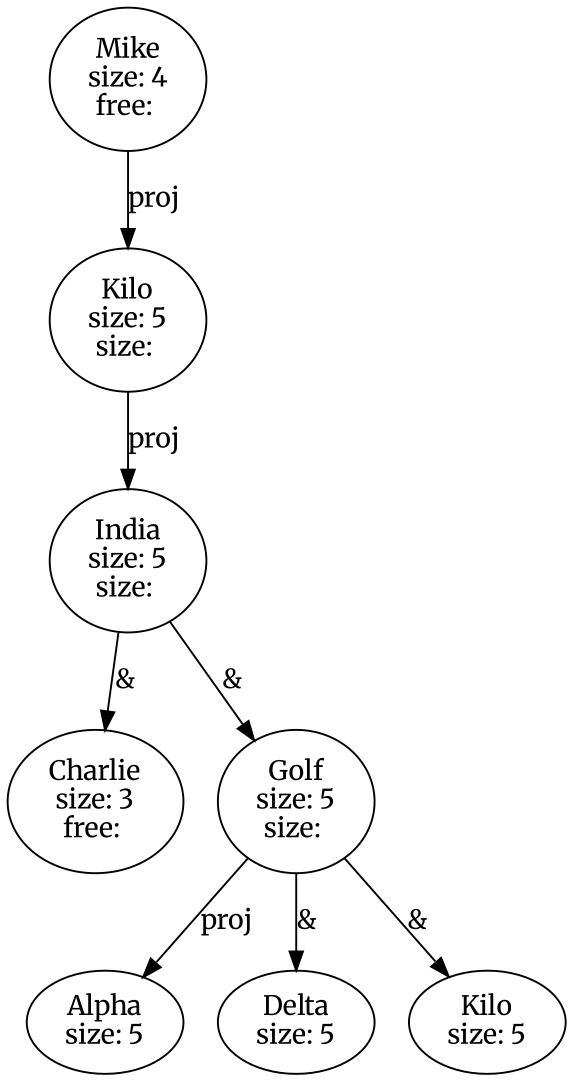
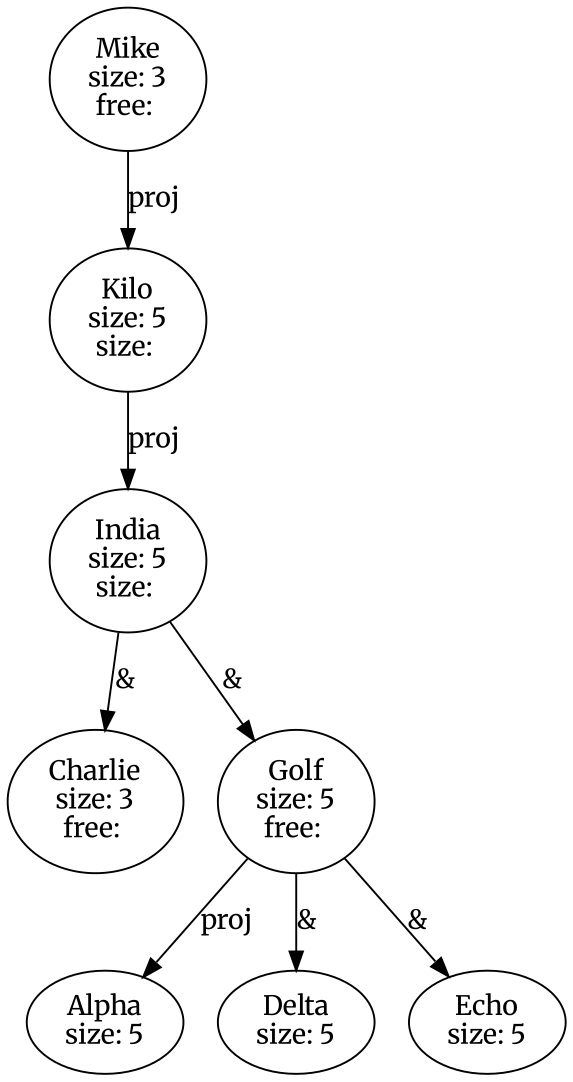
node "Mike size: 4 free:": label "Mike size: 4 free:" -> "Mike size: 3 free:"
node "Golf size: 5 size:": label "Golf size: 5 size:" -> "Golf size: 5 free:"
node "Kilo size: 5": label "Kilo size: 5" -> "Echo size: 5"
